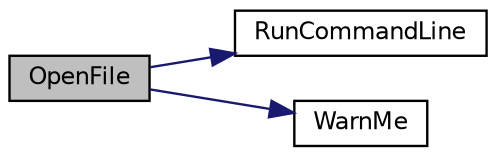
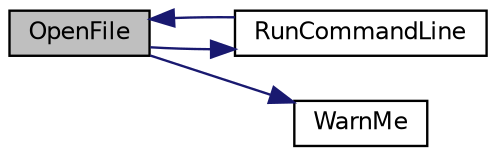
edge "RunCommandLine" -> "OpenFile": added
